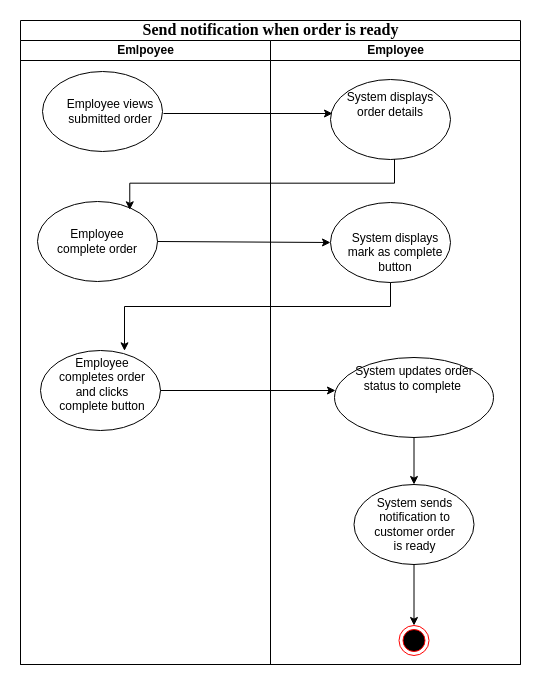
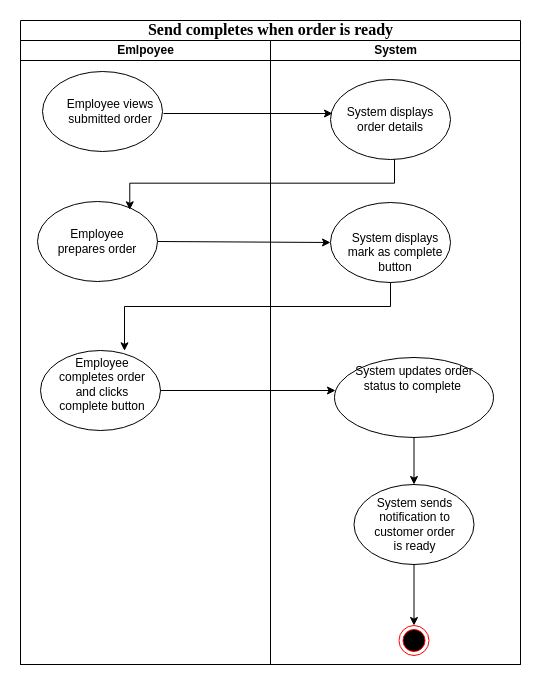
node "Send notification when order is ready": label "Send notification when order is ready" -> "Send completes when order is ready"
node "Employee": label "Employee" -> "System"
node "System displays order details": moved (391, 105) -> (391, 120)
node "Employee complete order": label "Employee complete order" -> "Employee prepares order"
